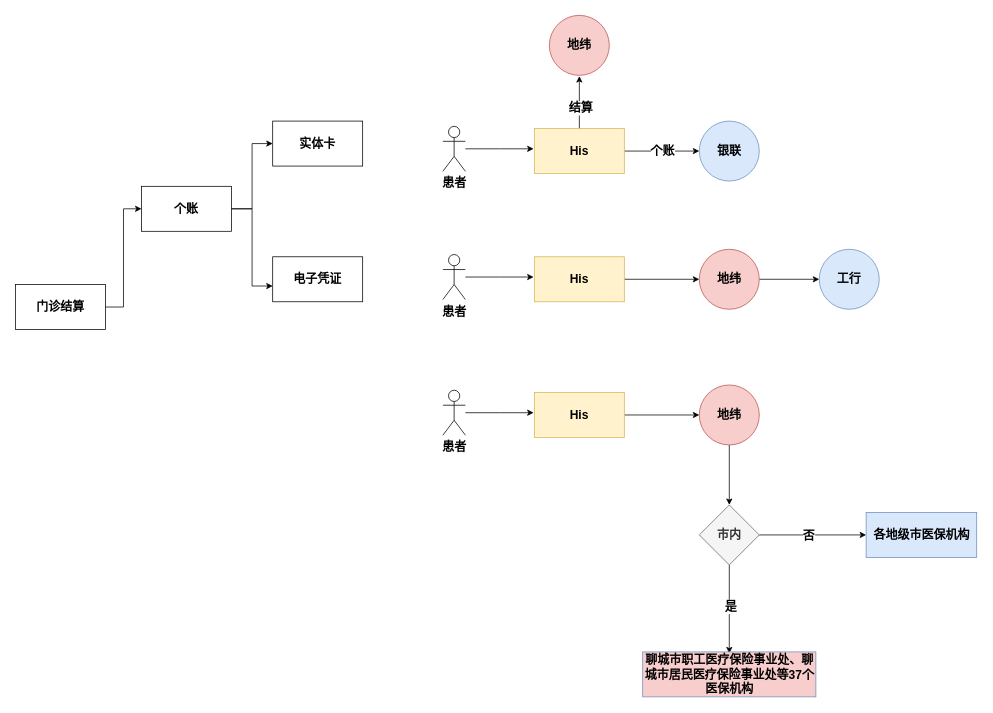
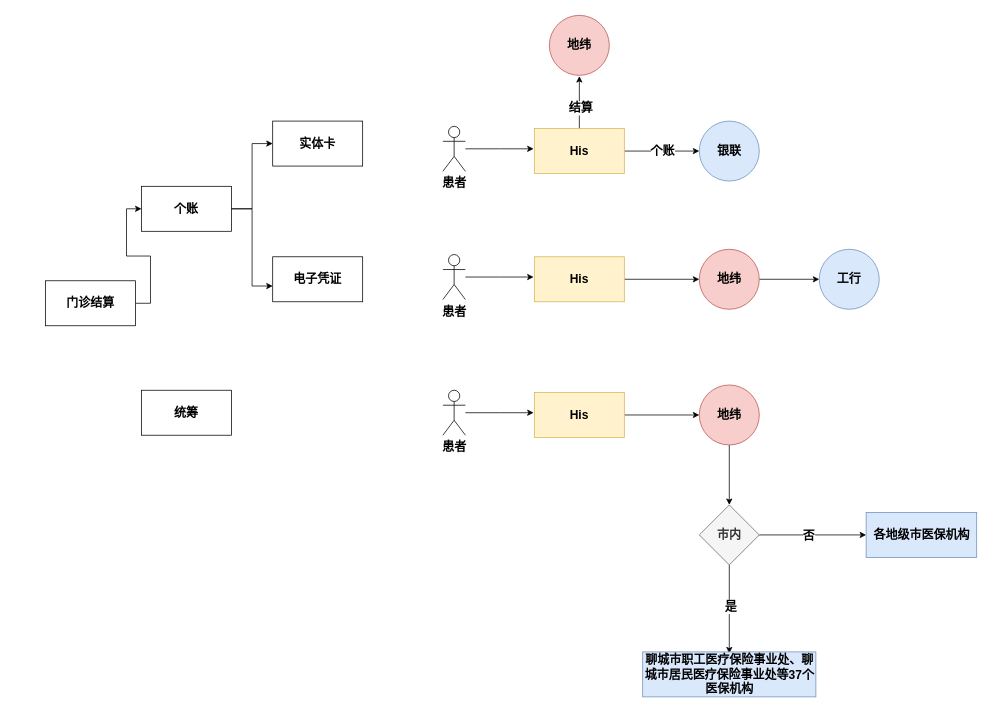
node "门诊结算": moved (60, 307) -> (90, 303)
node "统筹": added
node "聊城市职工医疗保险事业处、聊城市居民医疗保险事业处等37个医保机构": fillcolor #f8cecc -> #dae8fc
